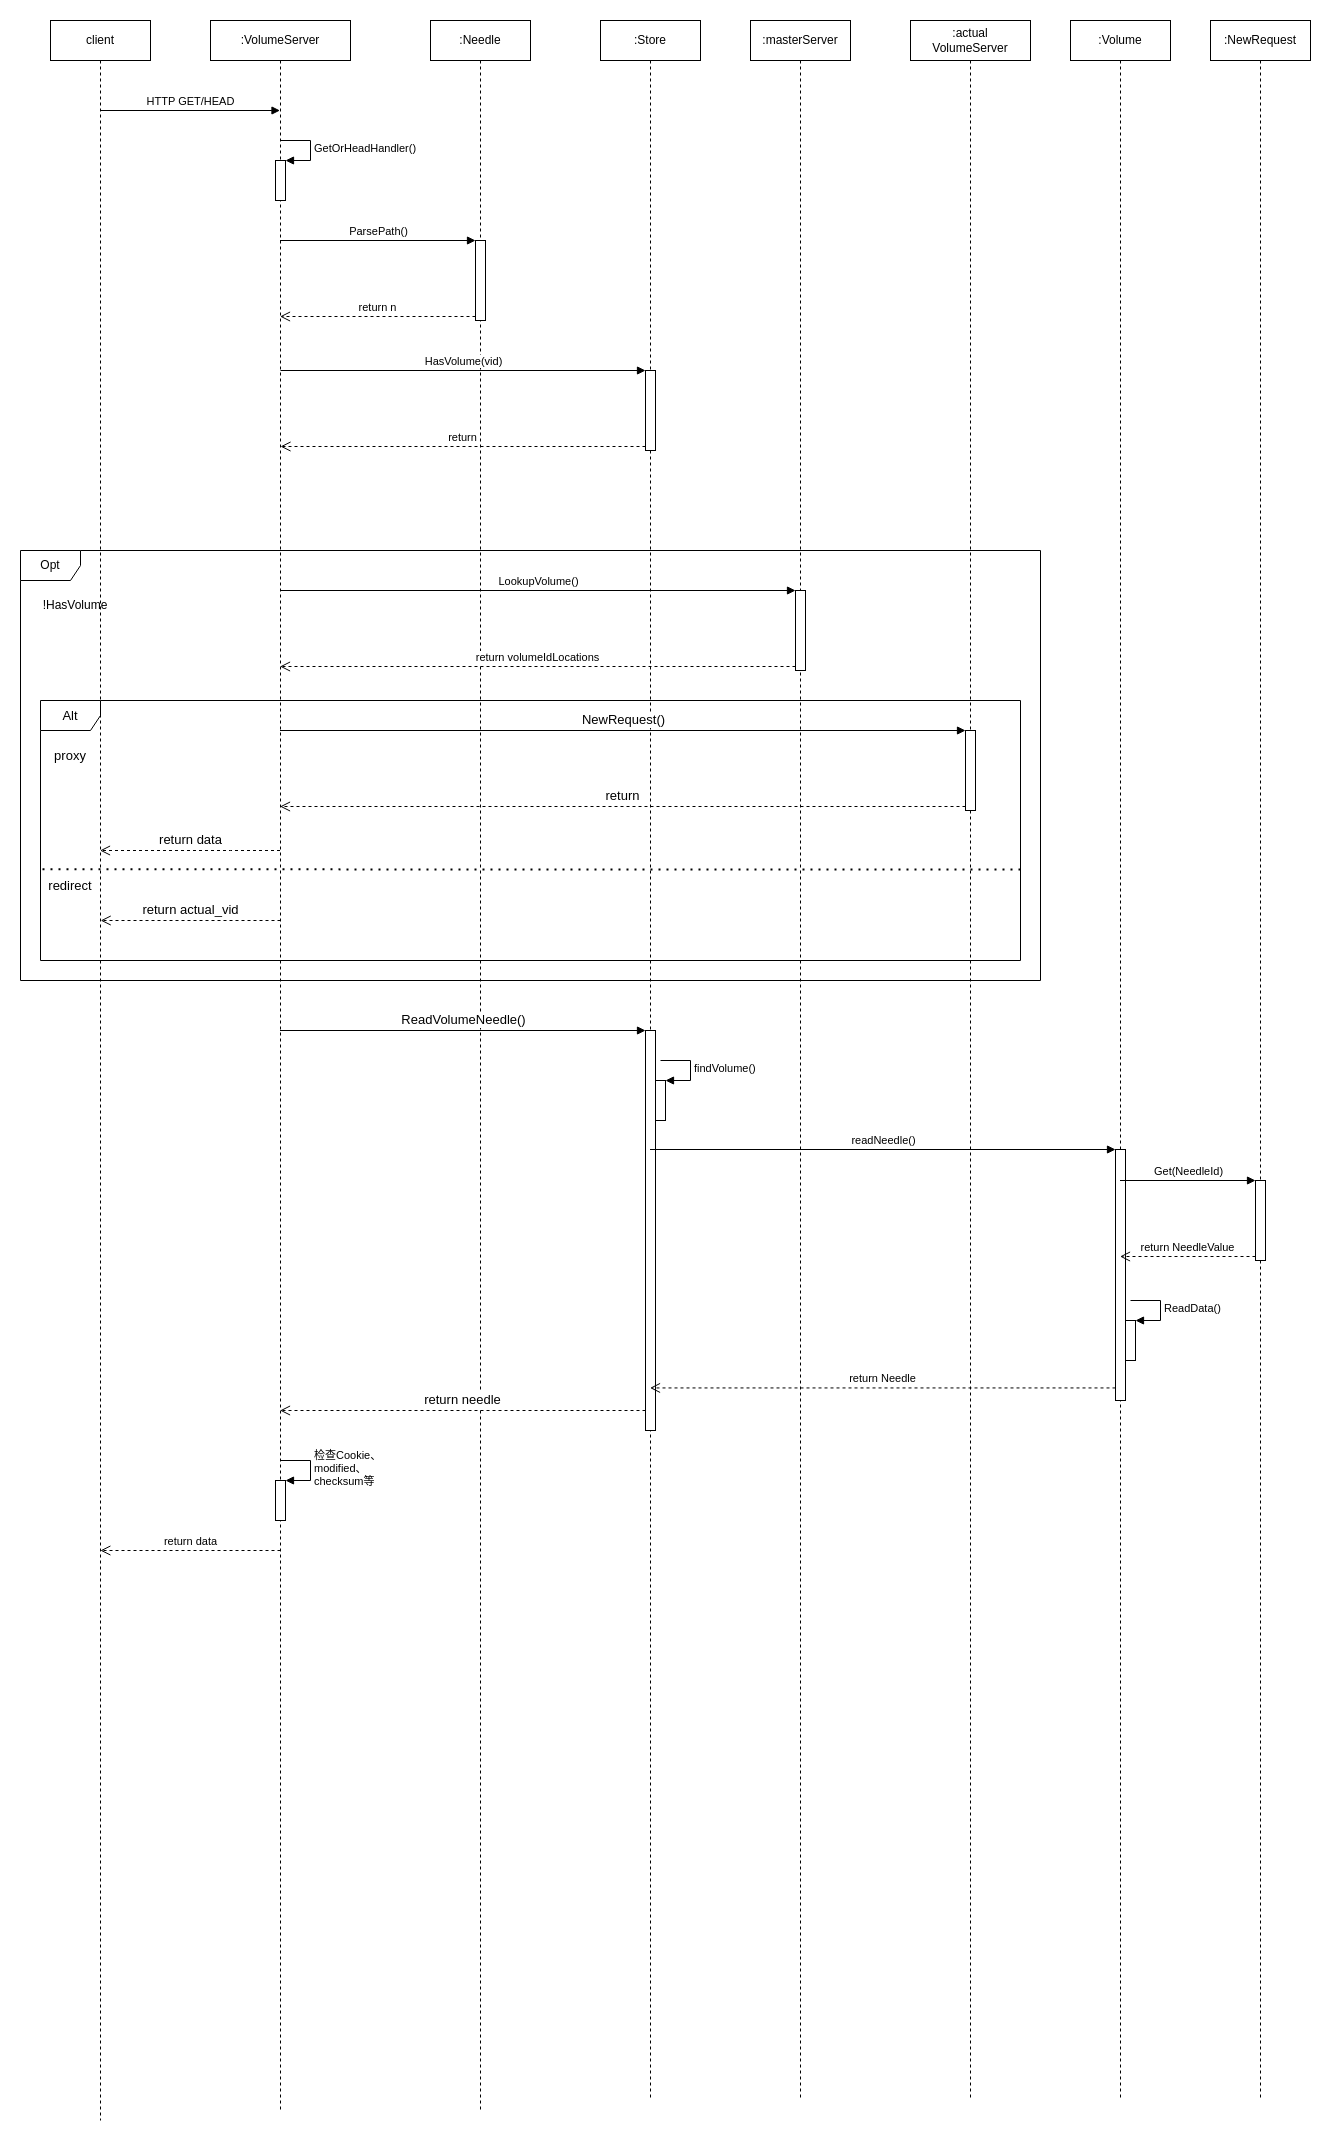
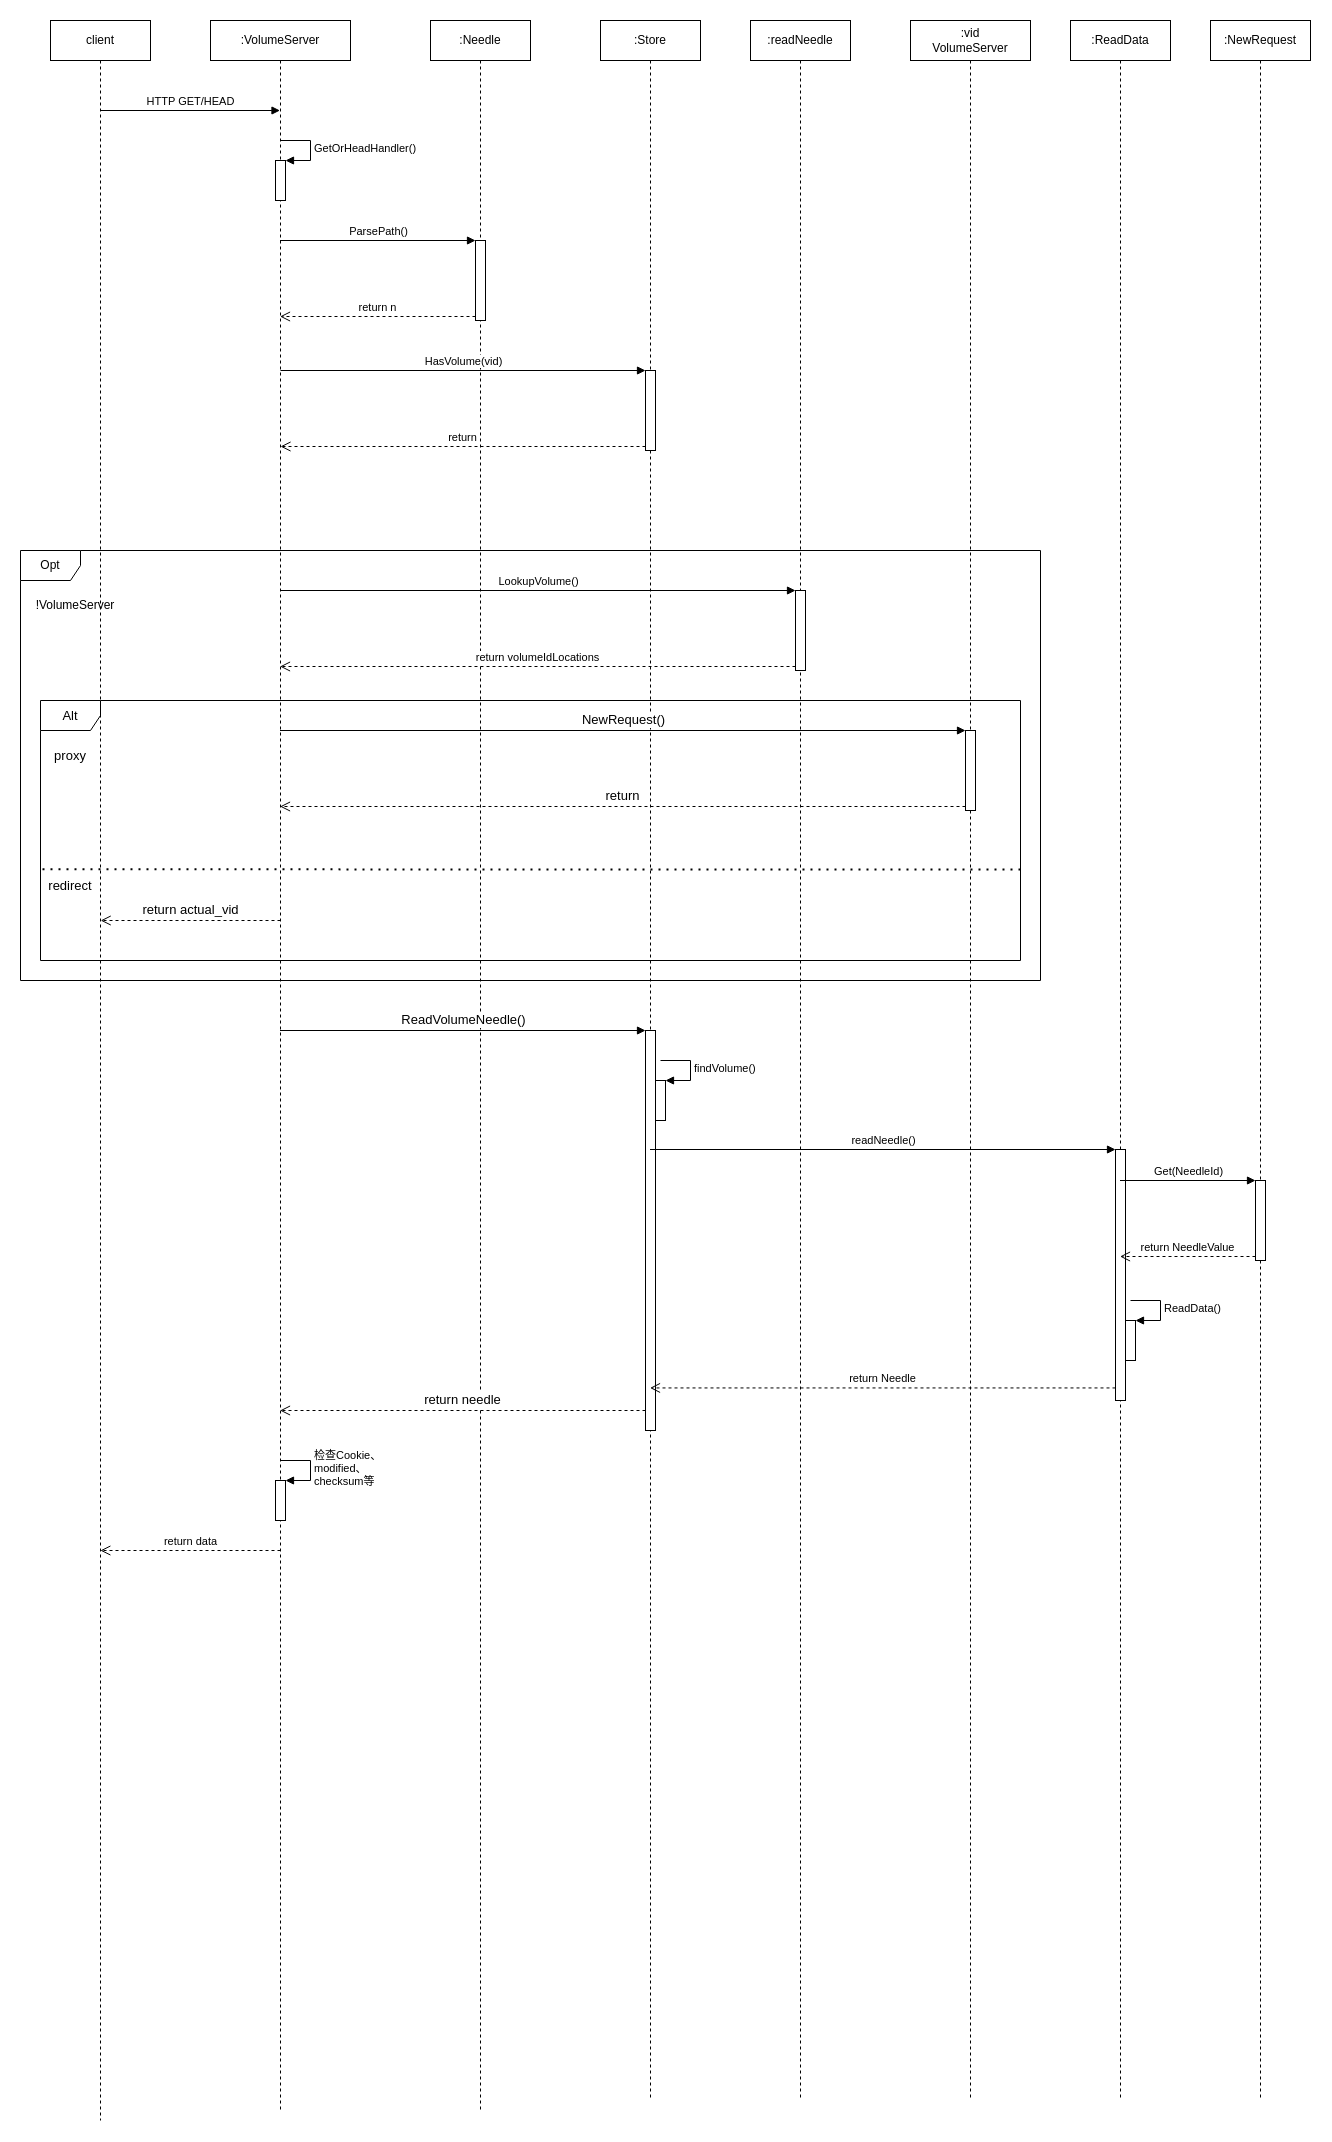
node ":masterServer": label ":masterServer" -> ":readNeedle"
node ":actual VolumeServer": label ":actual VolumeServer" -> ":vid VolumeServer"
node ":Volume": label ":Volume" -> ":ReadData"
node "!HasVolume": label "!HasVolume" -> "!VolumeServer"
edge ":VolumeServer" -> "client": removed, label "return data"
